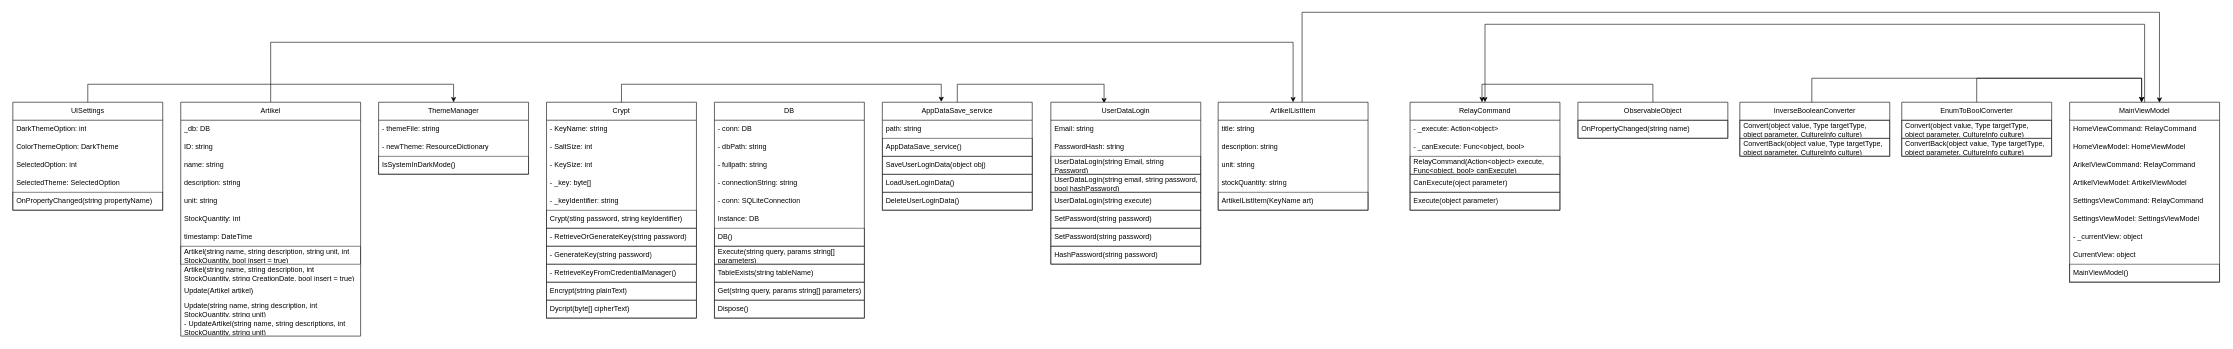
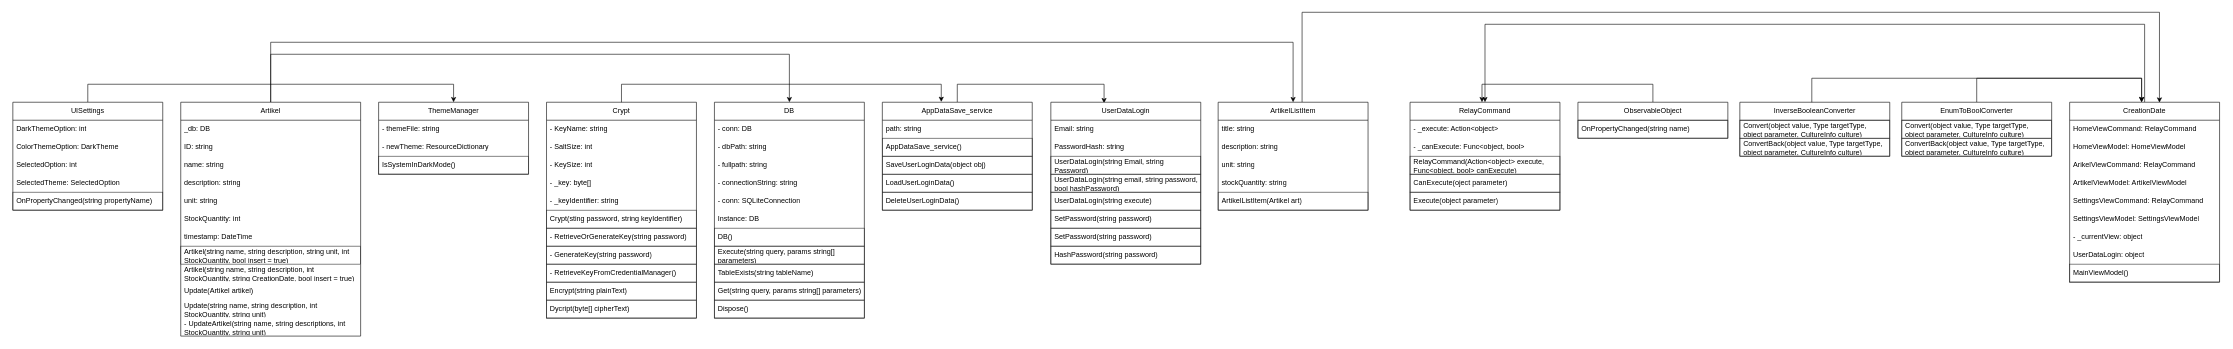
edge "Artikel" -> "DB": added
node "MainViewModel": label "MainViewModel" -> "CreationDate"
node "ArtikelListItem(KeyName art)": label "ArtikelListItem(KeyName art)" -> "ArtikelListItem(Artikel art)"
node "CurrentView: object": label "CurrentView: object" -> "UserDataLogin: object"
